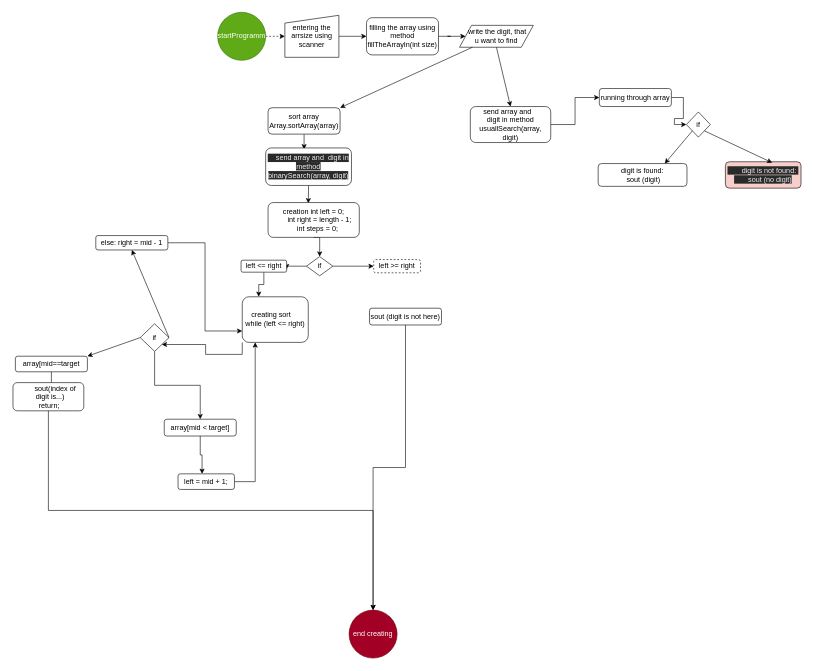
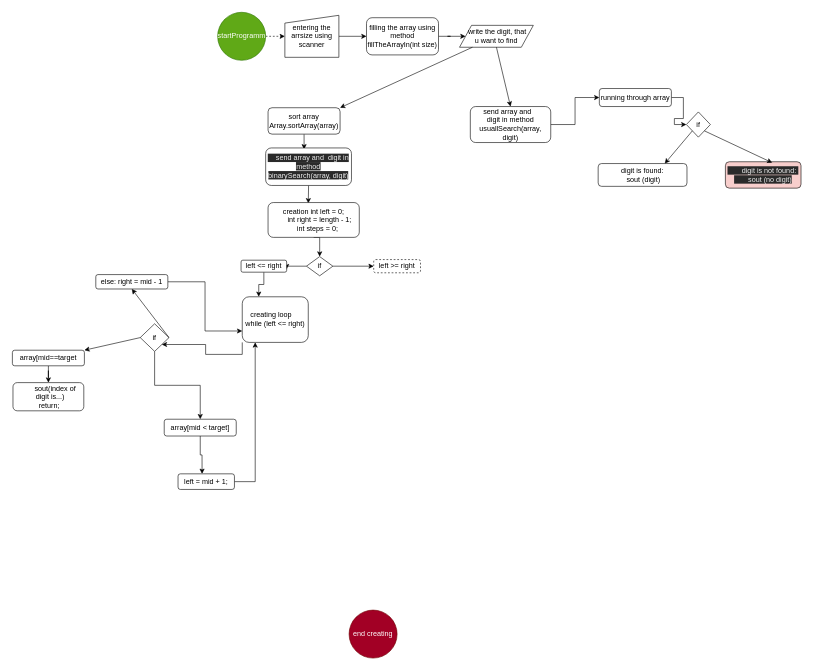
node "else: right = mid - 1": moved (132, 243) -> (132, 282)
node "sout (digit is not here)": removed
node "creating sort while (left <= right)": label "creating sort while (left <= right)" -> "creating loop while (left <= right)"
node "array[mid==target": moved (51, 364) -> (48, 358)
edge "sout (digit is not here)" -> "end creating": removed
edge "sout(index of digit is...) return;" -> "end creating": removed
